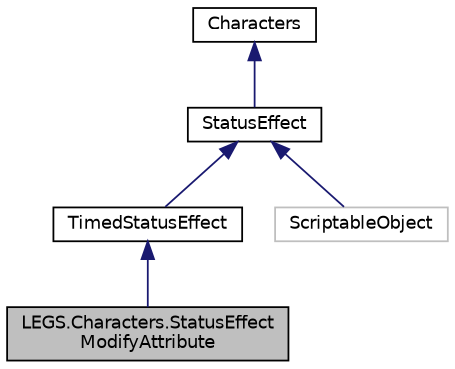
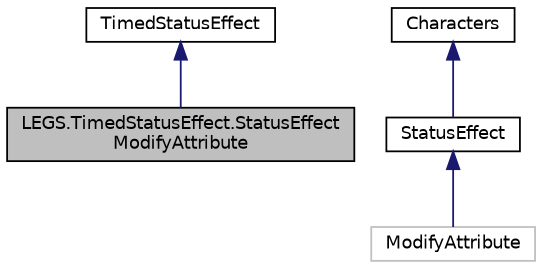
edge "TimedStatusEffect" -> "StatusEffect": removed
node "ScriptableObject": label "ScriptableObject" -> "ModifyAttribute"
node "LEGS.Characters.StatusEffect ModifyAttribute": label "LEGS.Characters.StatusEffect ModifyAttribute" -> "LEGS.TimedStatusEffect.StatusEffect ModifyAttribute"
